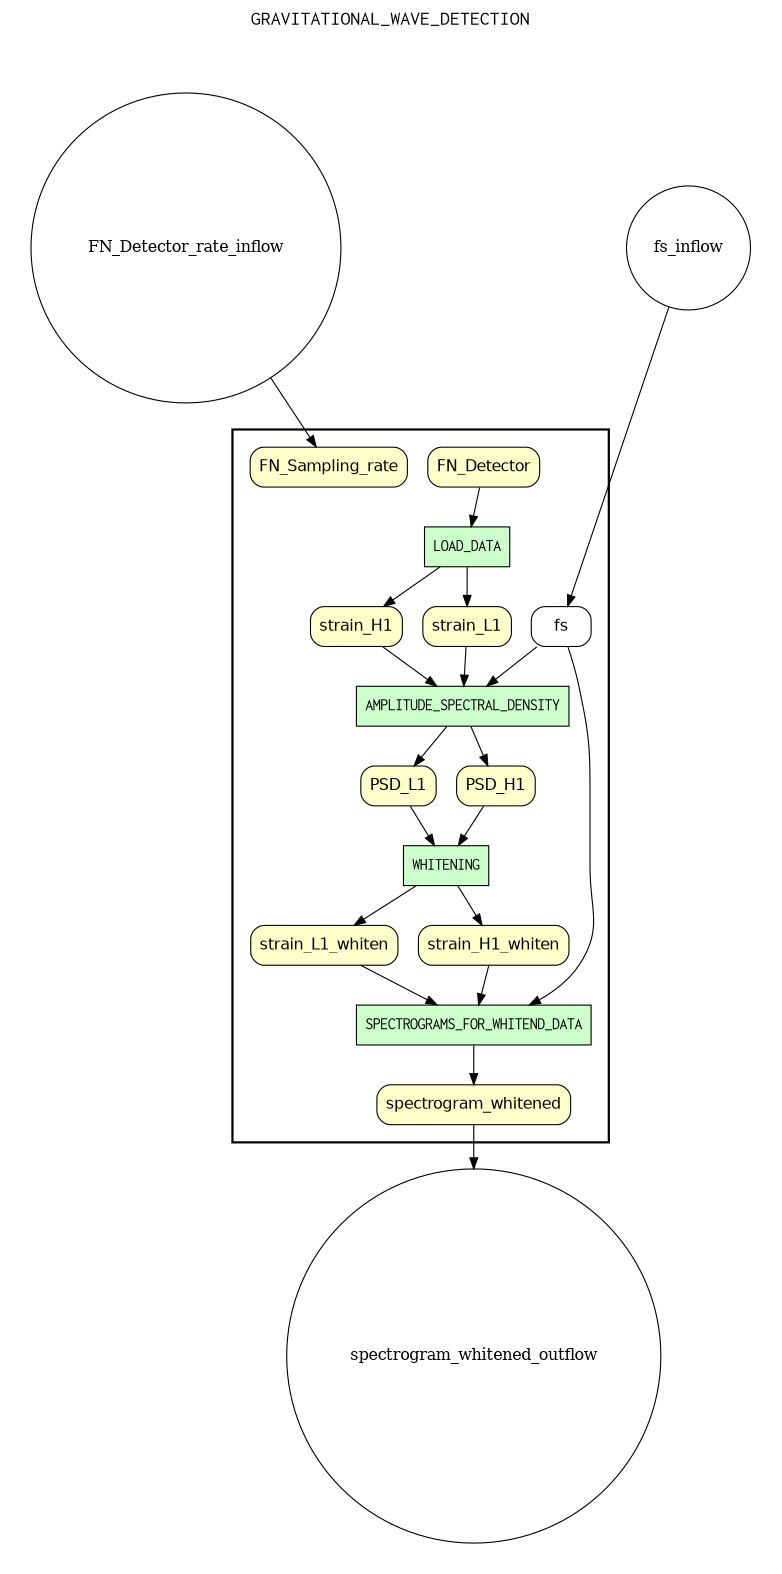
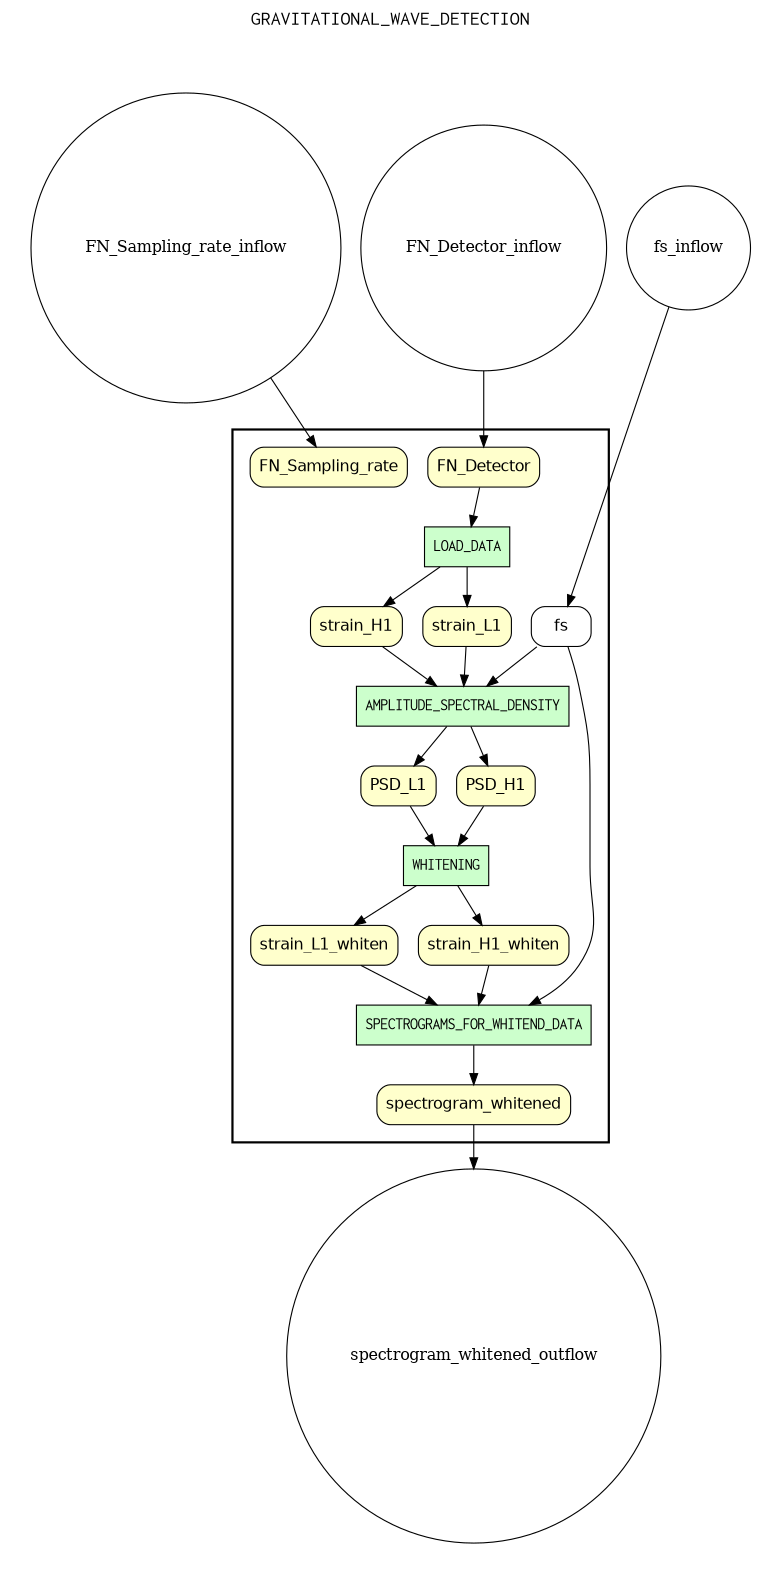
node "FN_Detector_rate_inflow": label "FN_Detector_rate_inflow" -> "FN_Sampling_rate_inflow"
node "FN_Detector_inflow": added
